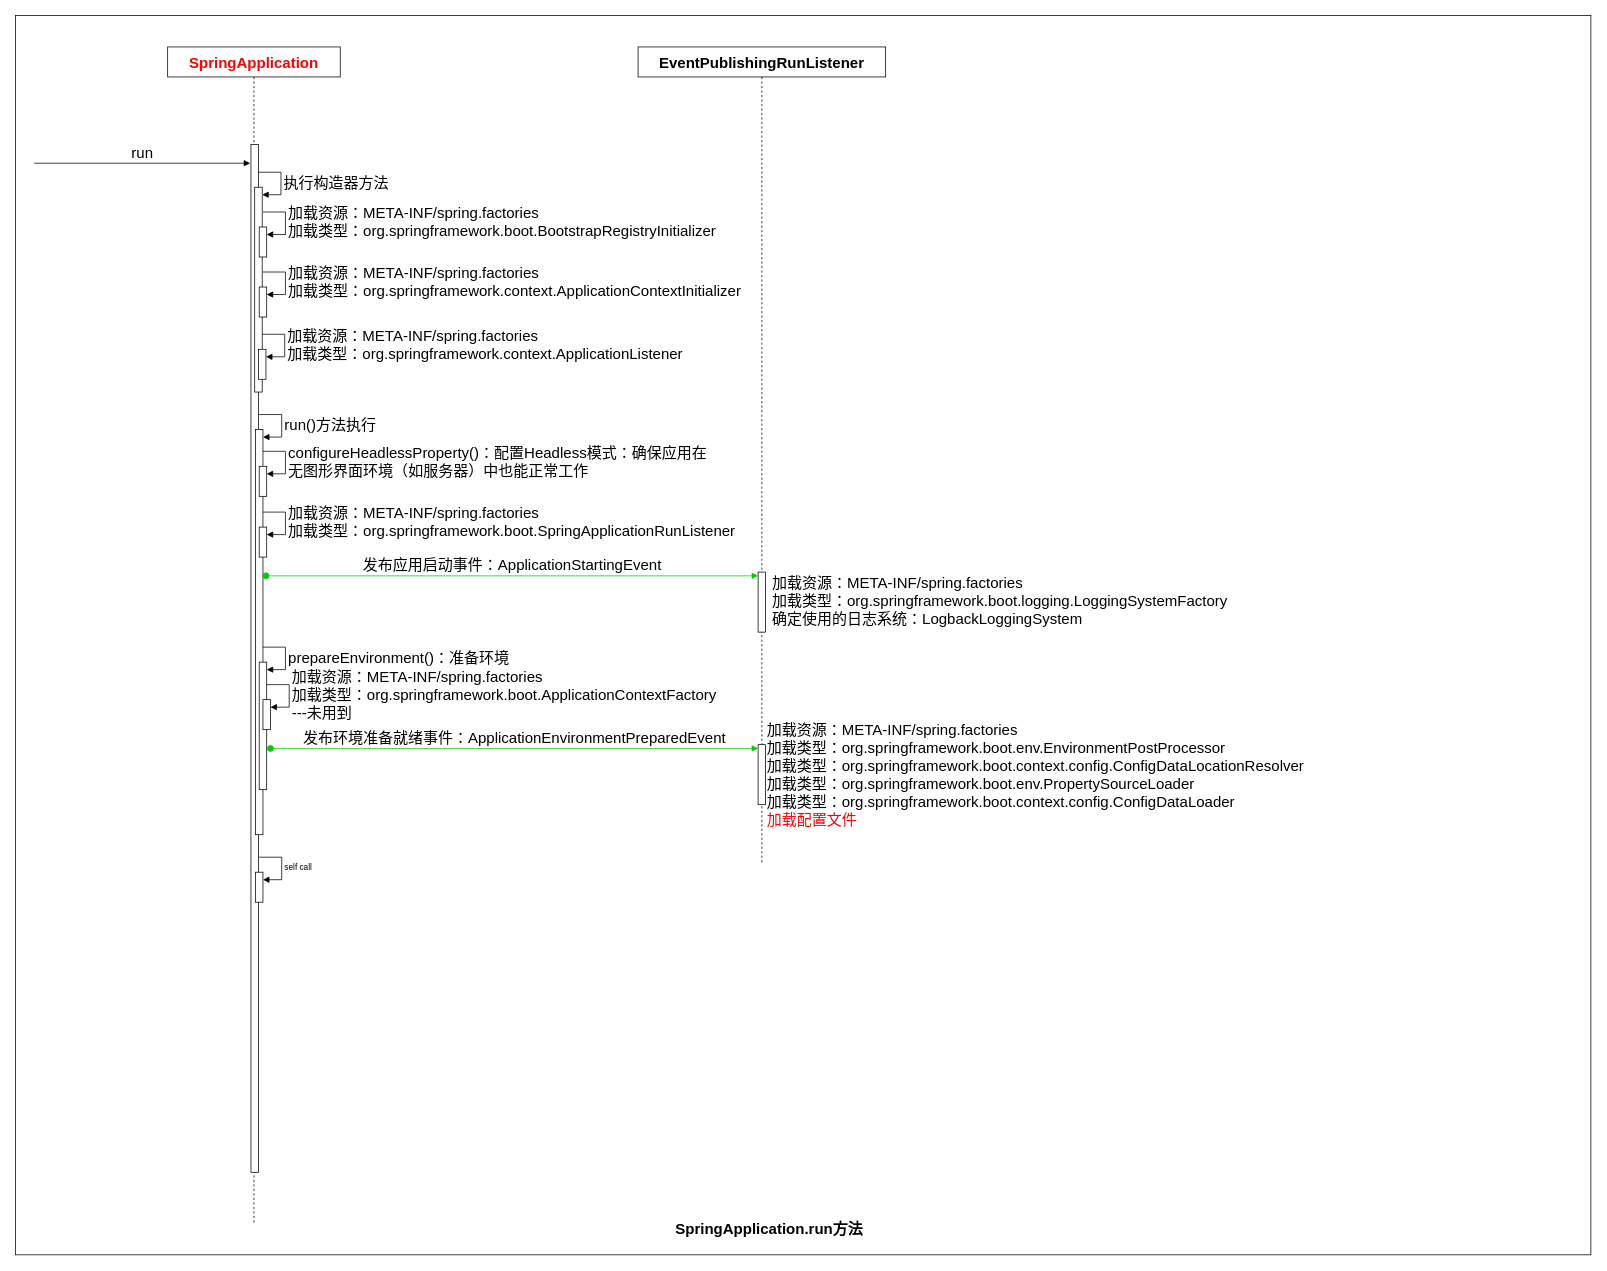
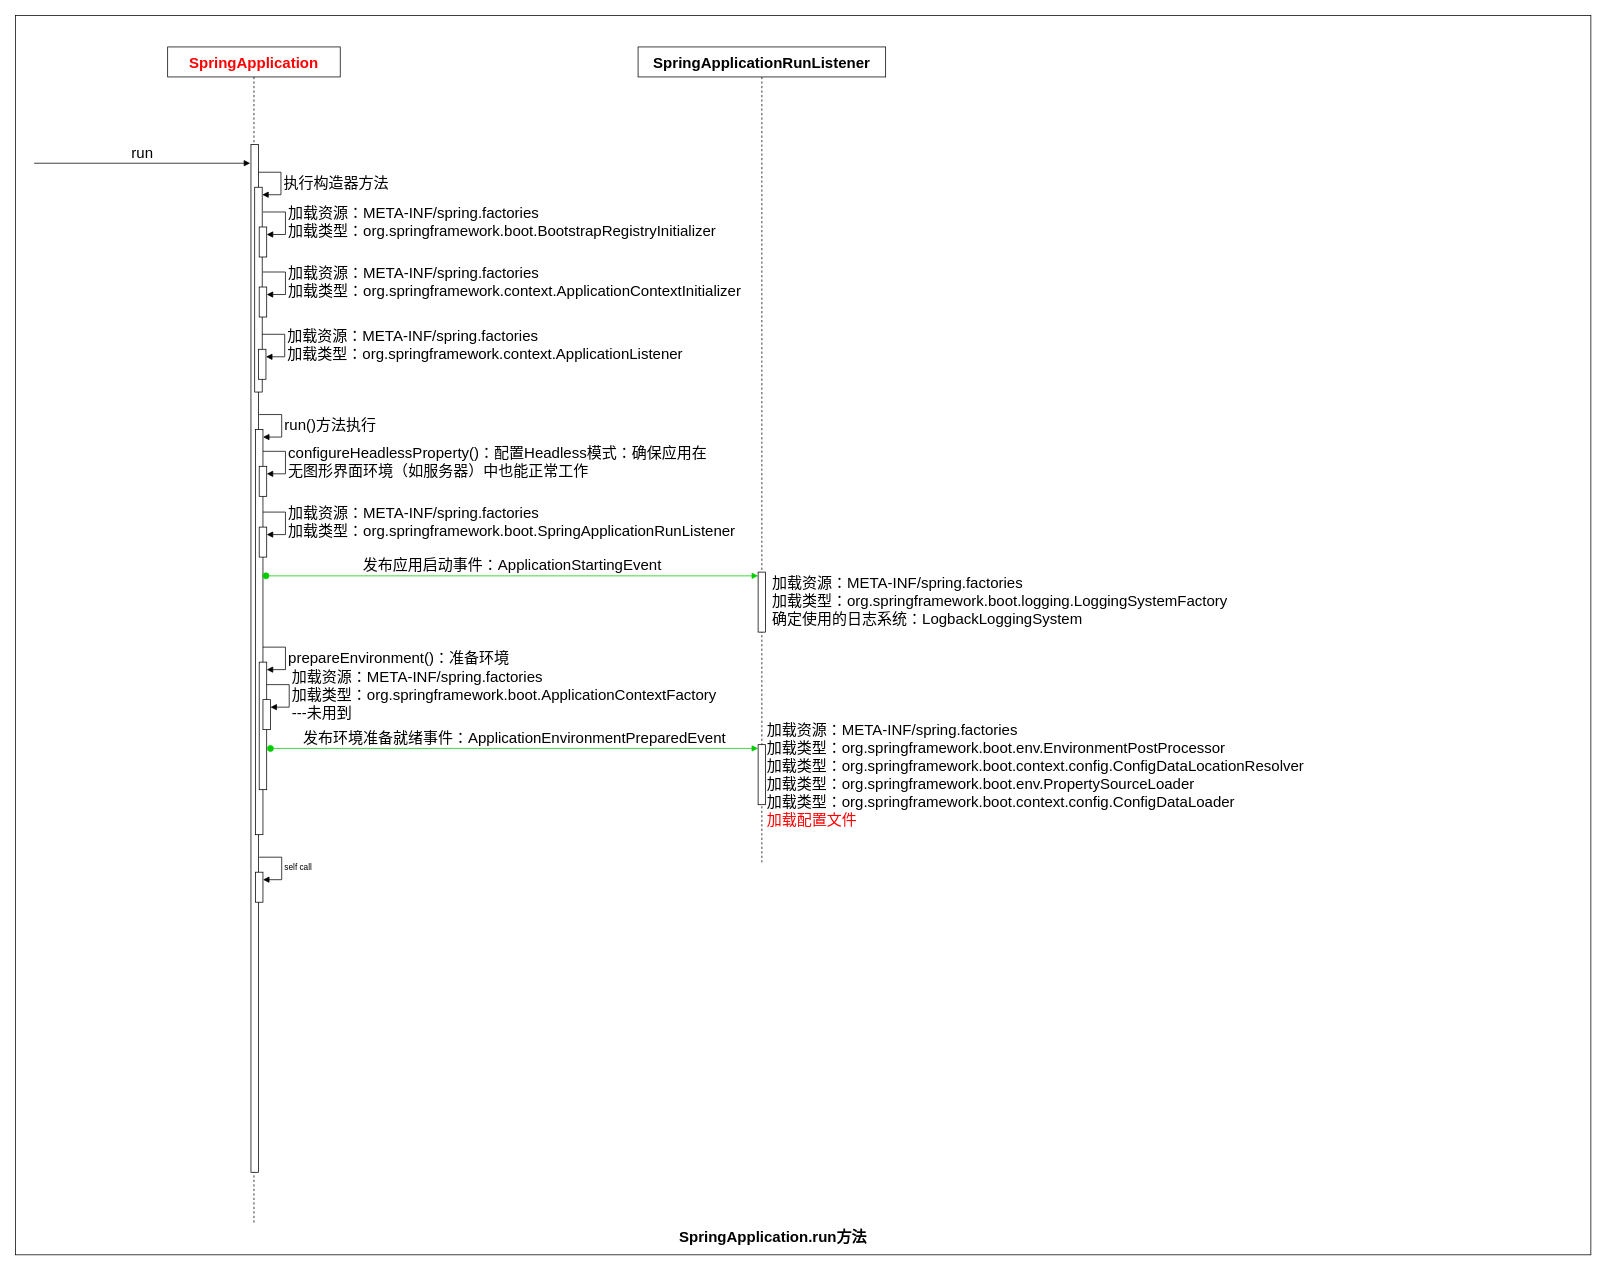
node "EventPublishingRunListener": label "EventPublishingRunListener" -> "SpringApplicationRunListener"
node "SpringApplication.run方法": moved (769, 1228) -> (773, 1236)
